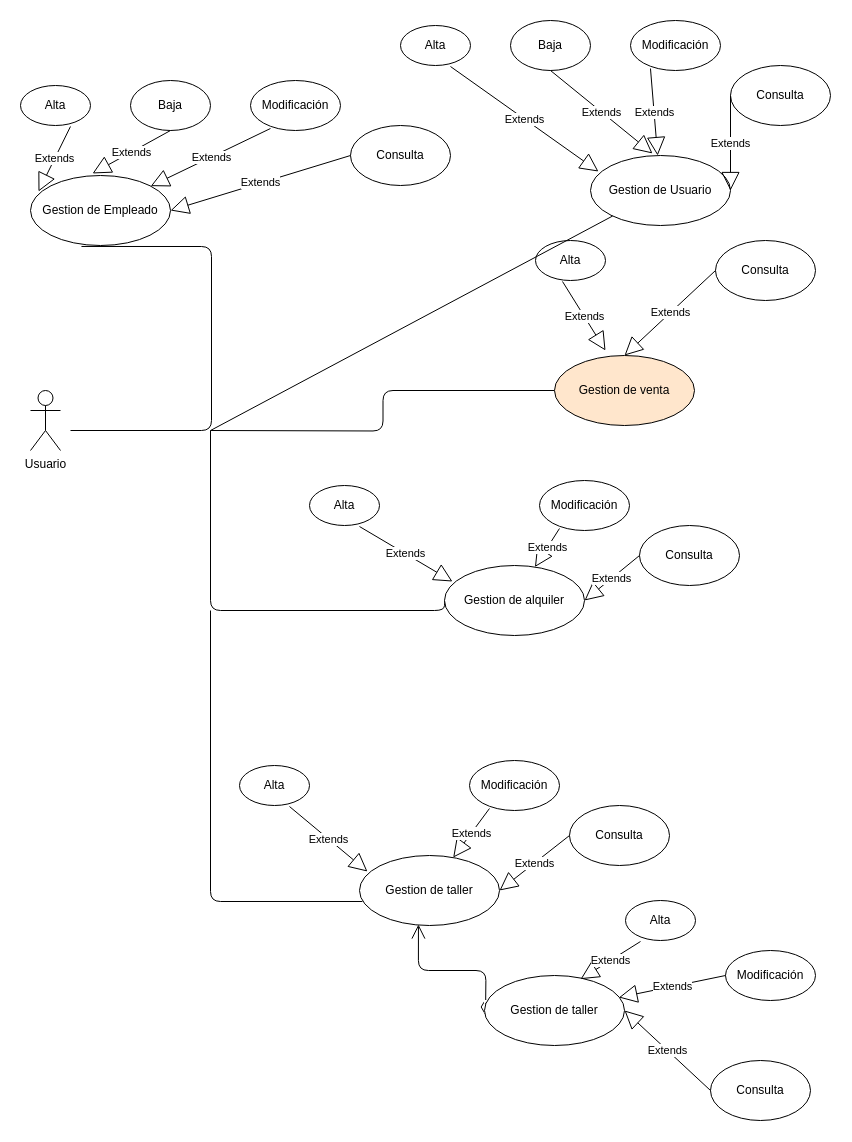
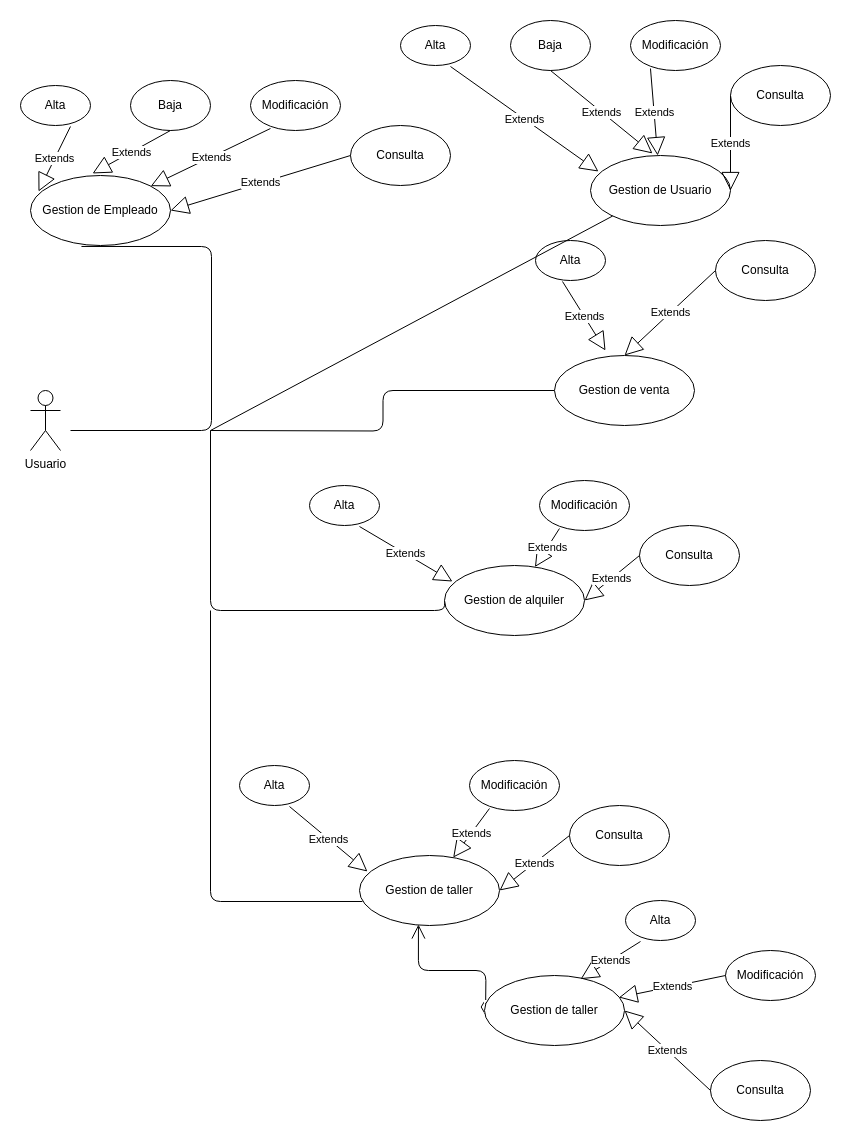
node "Gestion de venta": fillcolor #ffe6cc -> #ffffff
